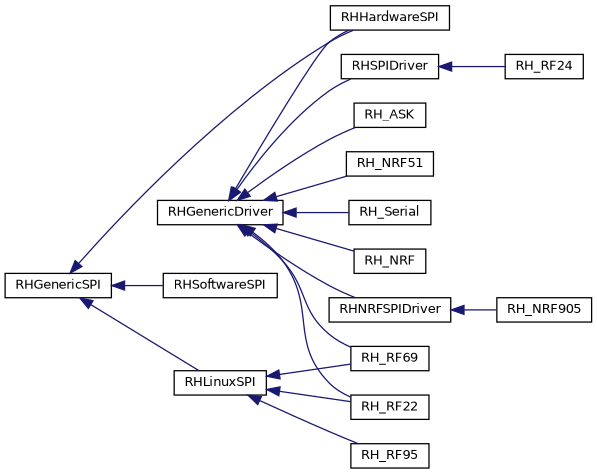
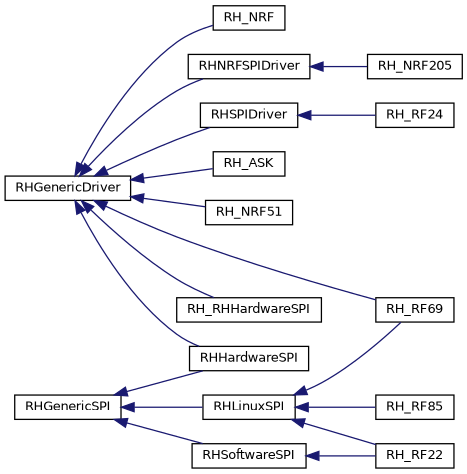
node "RH_Serial": label "RH_Serial" -> "RH_RHHardwareSPI"
node "RH_NRF905": label "RH_NRF905" -> "RH_NRF205"
edge "RH_RF22" -> "RHGenericDriver": now "RH_RF22" -> "RHSoftwareSPI"
node "RH_RF95": label "RH_RF95" -> "RH_RF85"
